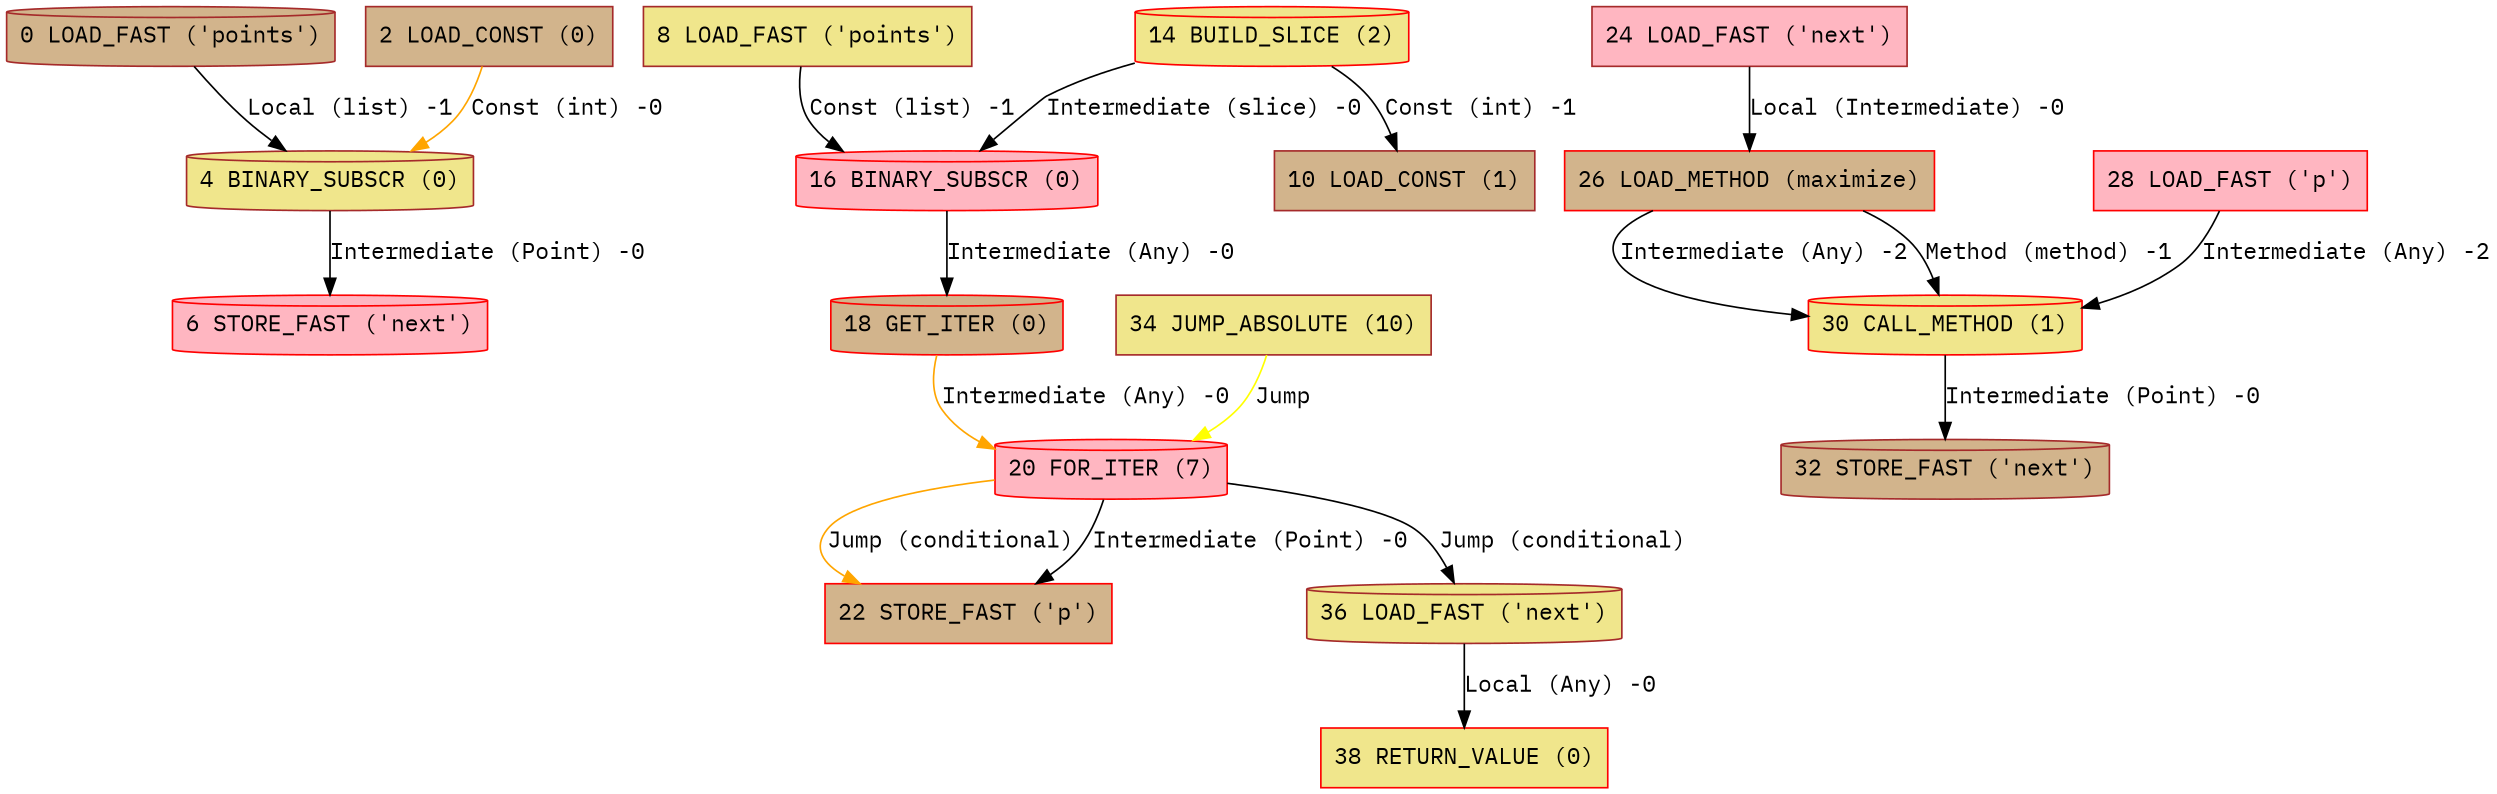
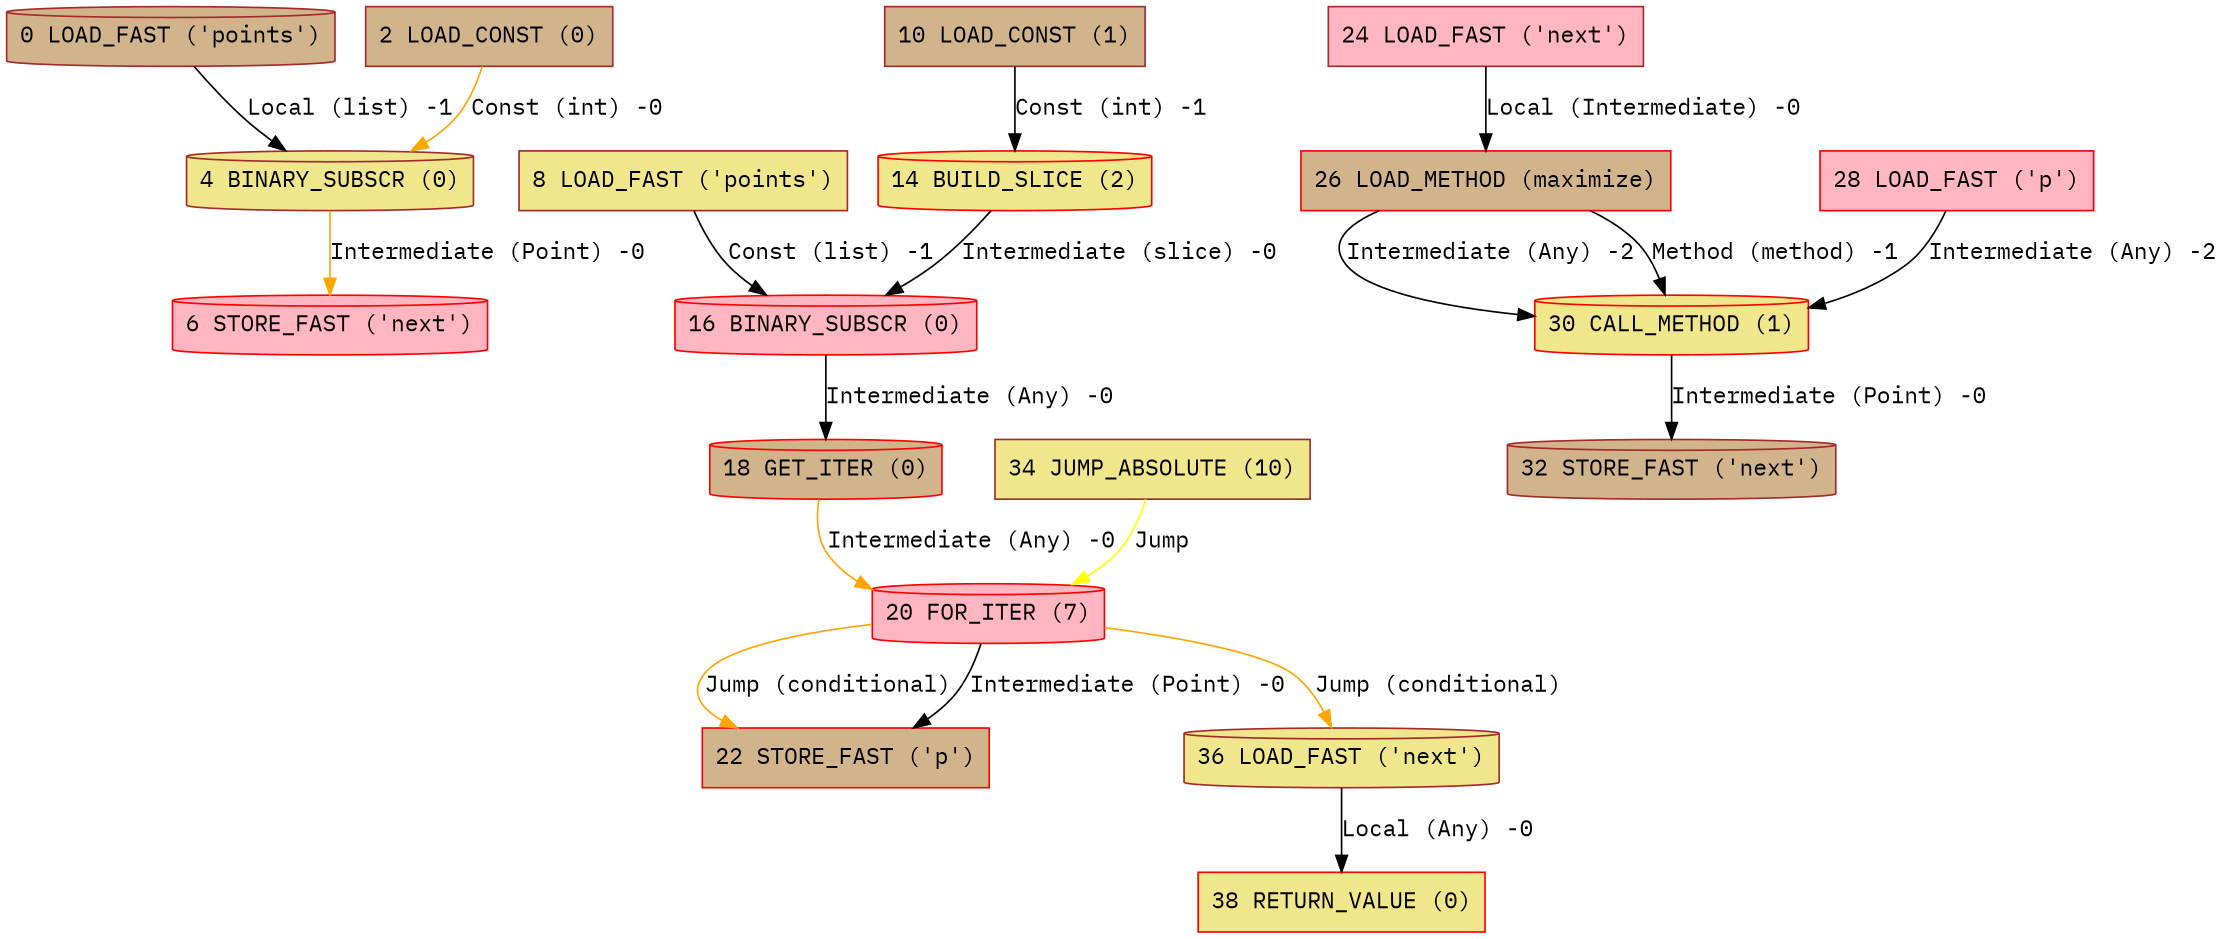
edge "14 BUILD_SLICE (2)" -> "10 LOAD_CONST (1)": reversed
edge "4 BINARY_SUBSCR (0)" -> "6 STORE_FAST ('next')": color black -> orange
edge "20 FOR_ITER (7)" -> "36 LOAD_FAST ('next')": color black -> orange
